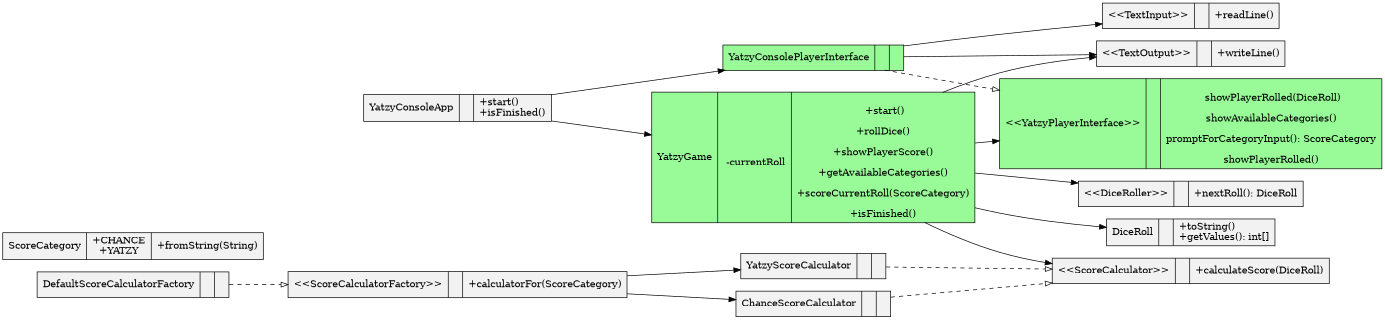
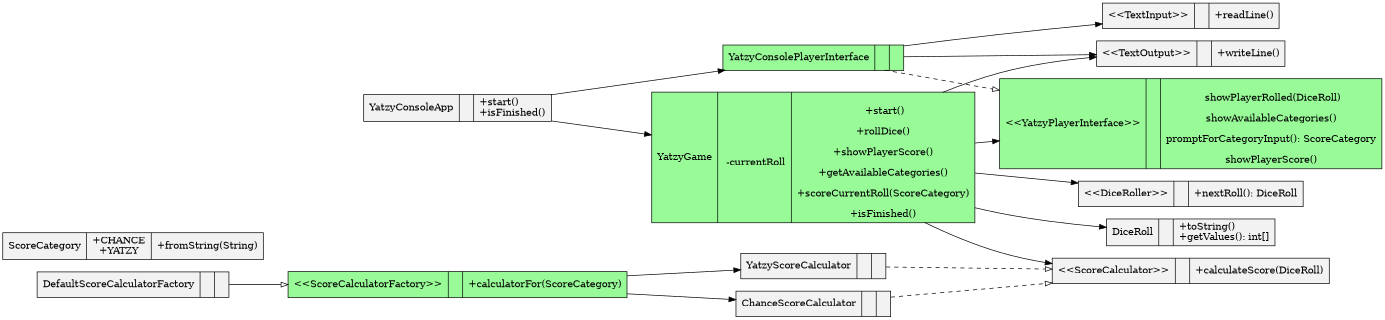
node "showPlayerRolled(DiceRoll)": text "showPlayerRolled()" -> "showPlayerScore()"
edge "DefaultScoreCalculatorFactory" -> "+calculatorFor(ScoreCategory)": style dashed -> solid
node "+calculatorFor(ScoreCategory)": fillcolor gray95 -> palegreen
